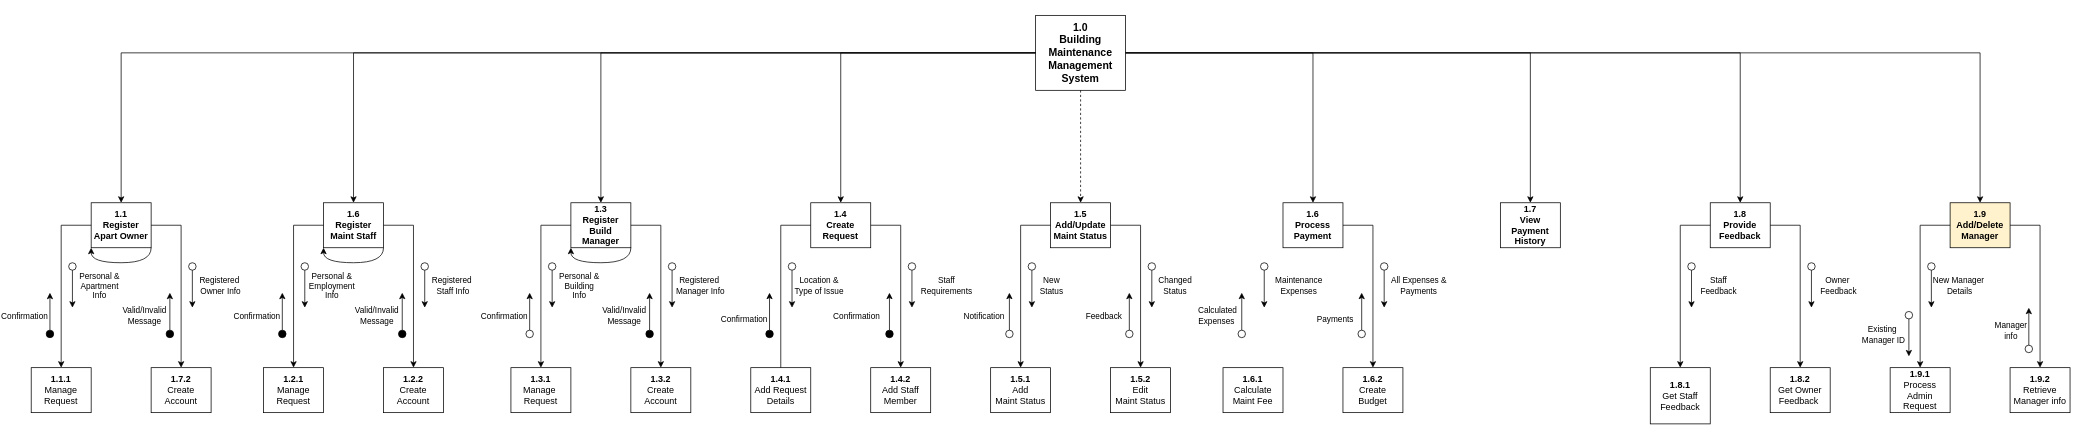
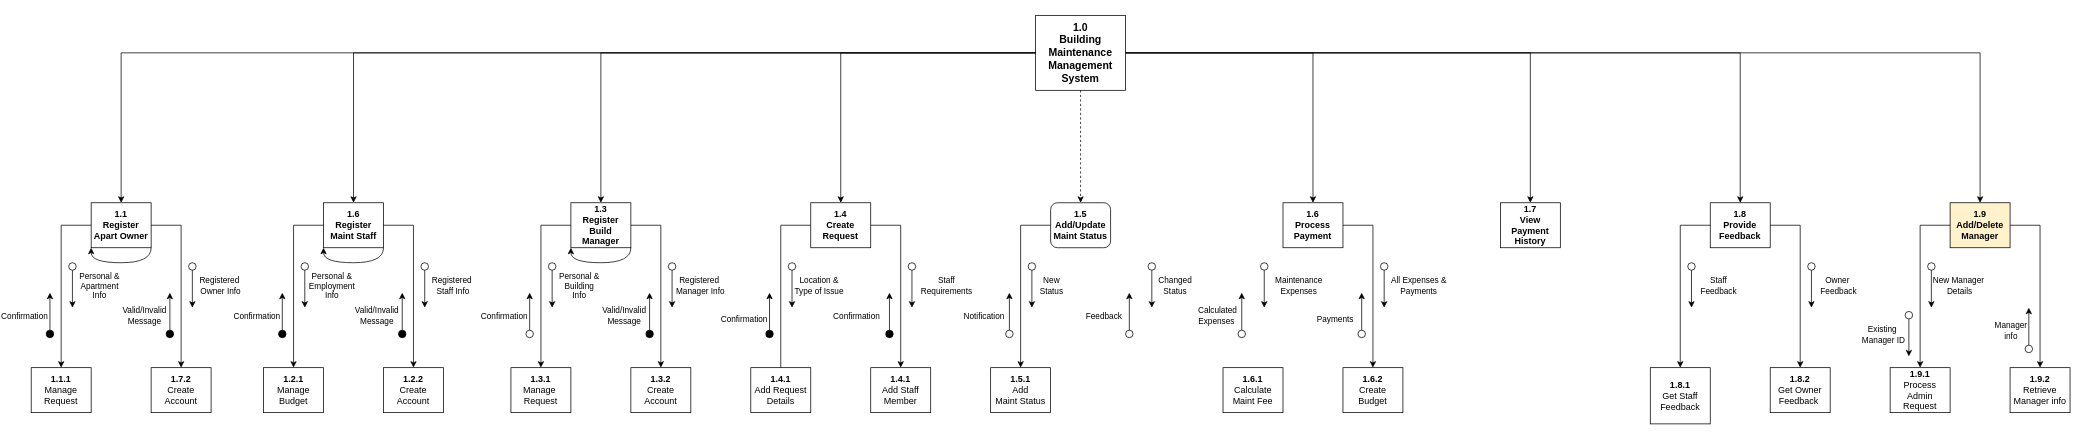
node "1.5 Add/Update Maint Status": shape rectangle -> rounded rectangle
edge "1.5 Add/Update Maint Status" -> "1.5.2 Edit Maint Status": removed
node "1.2.1 Manage Request": label "1.2.1 Manage Request" -> "1.2.1 Manage Budget"
node "1.4.2 Add Staff Member": label "1.4.2 Add Staff Member" -> "1.4.1 Add Staff Member"
node "1.5.2 Edit Maint Status": removed
